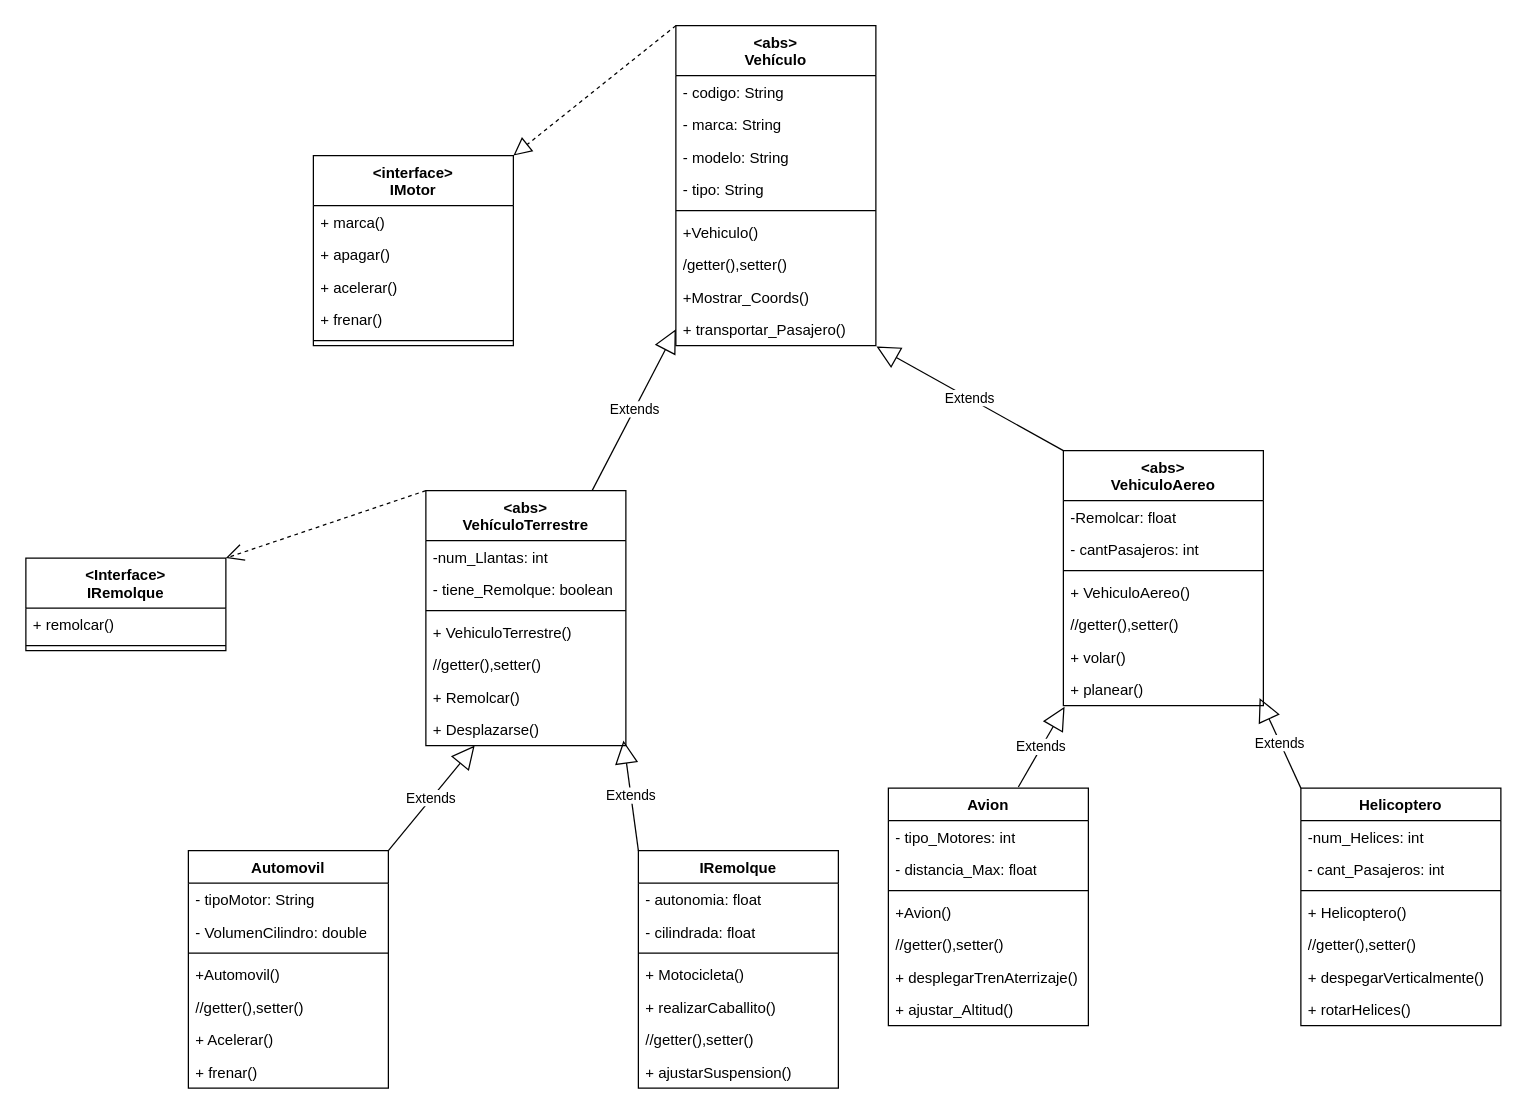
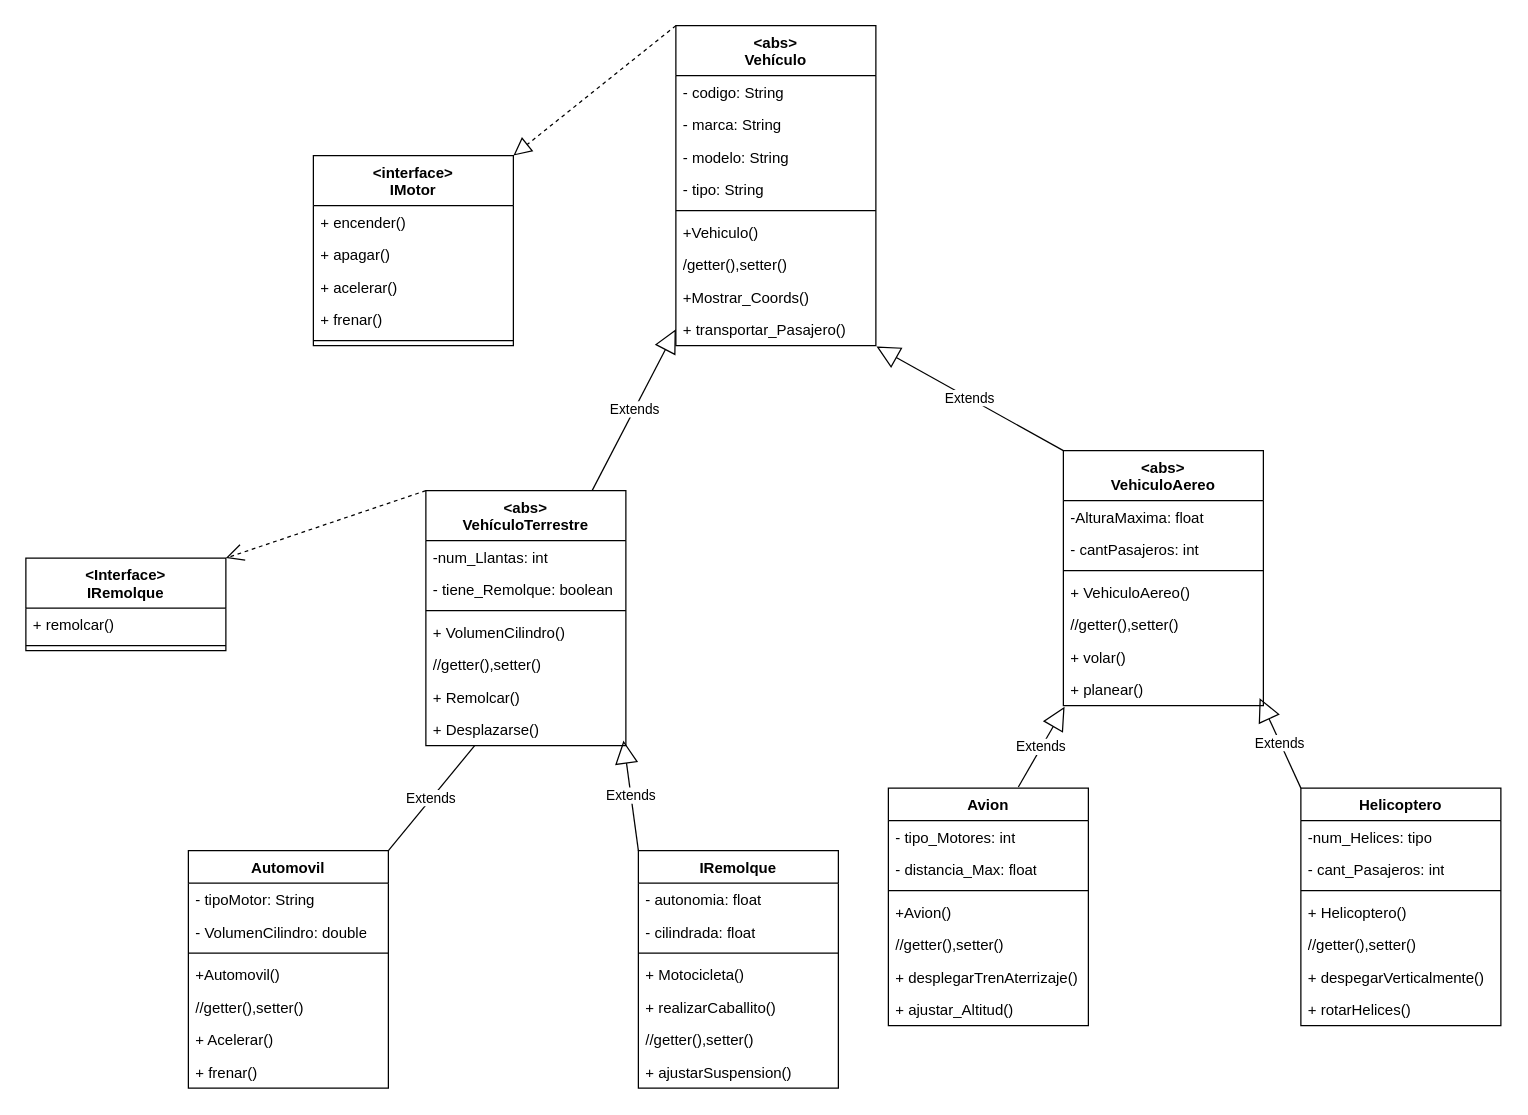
node "+ marca()": label "+ marca()" -> "+ encender()"
node "-Remolcar: float": label "-Remolcar: float" -> "-AlturaMaxima: float"
node "+ VehiculoTerrestre()": label "+ VehiculoTerrestre()" -> "+ VolumenCilindro()"
edge "Automovil" -> "+ Desplazarse()": arrowhead block -> none
node "-num_Helices: int": label "-num_Helices: int" -> "-num_Helices: tipo"
